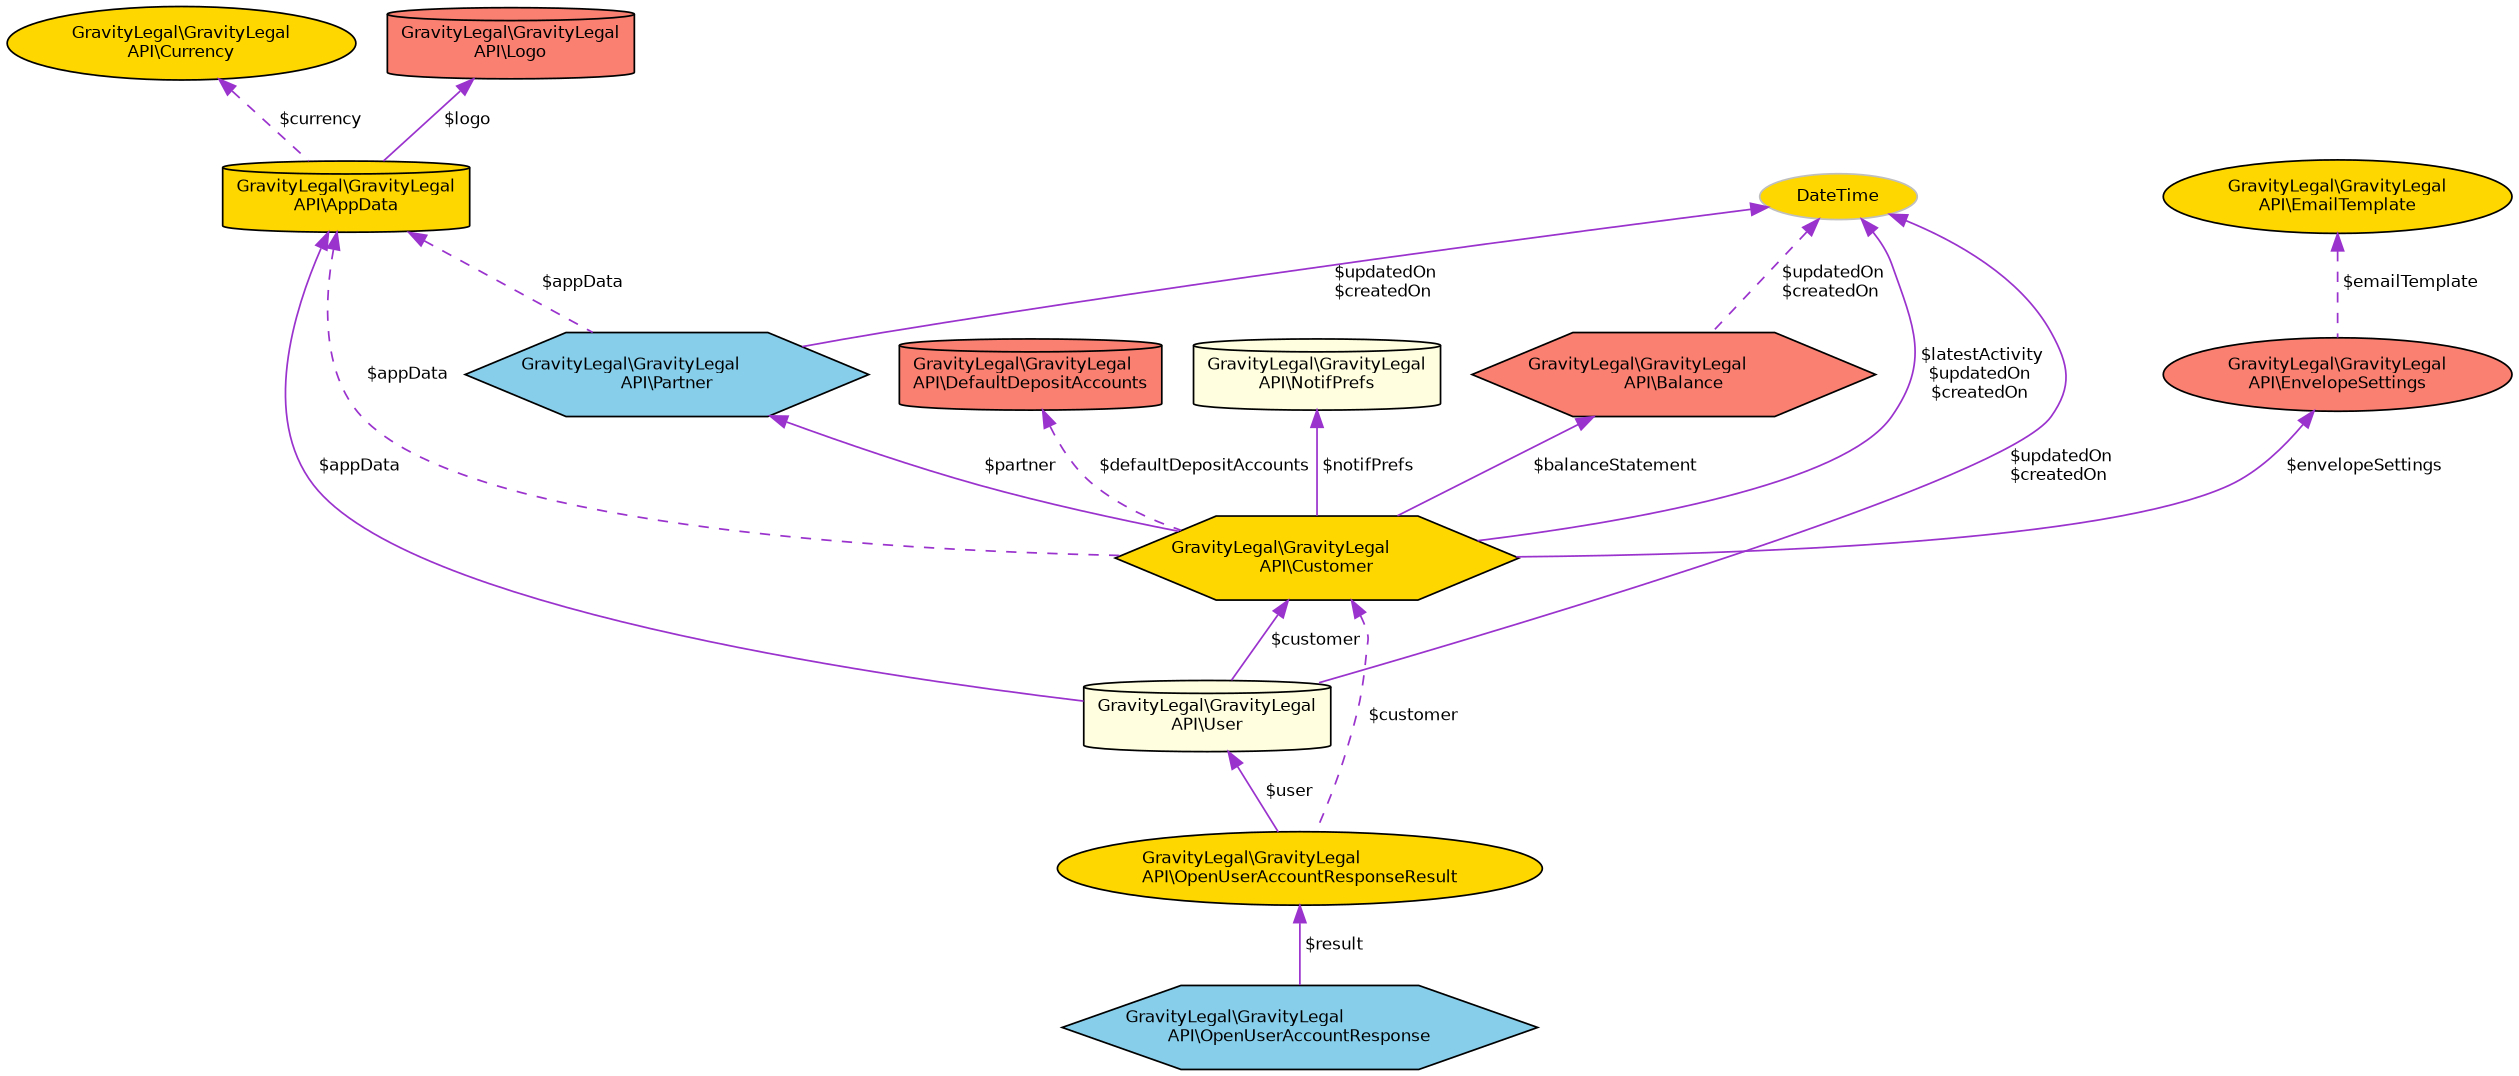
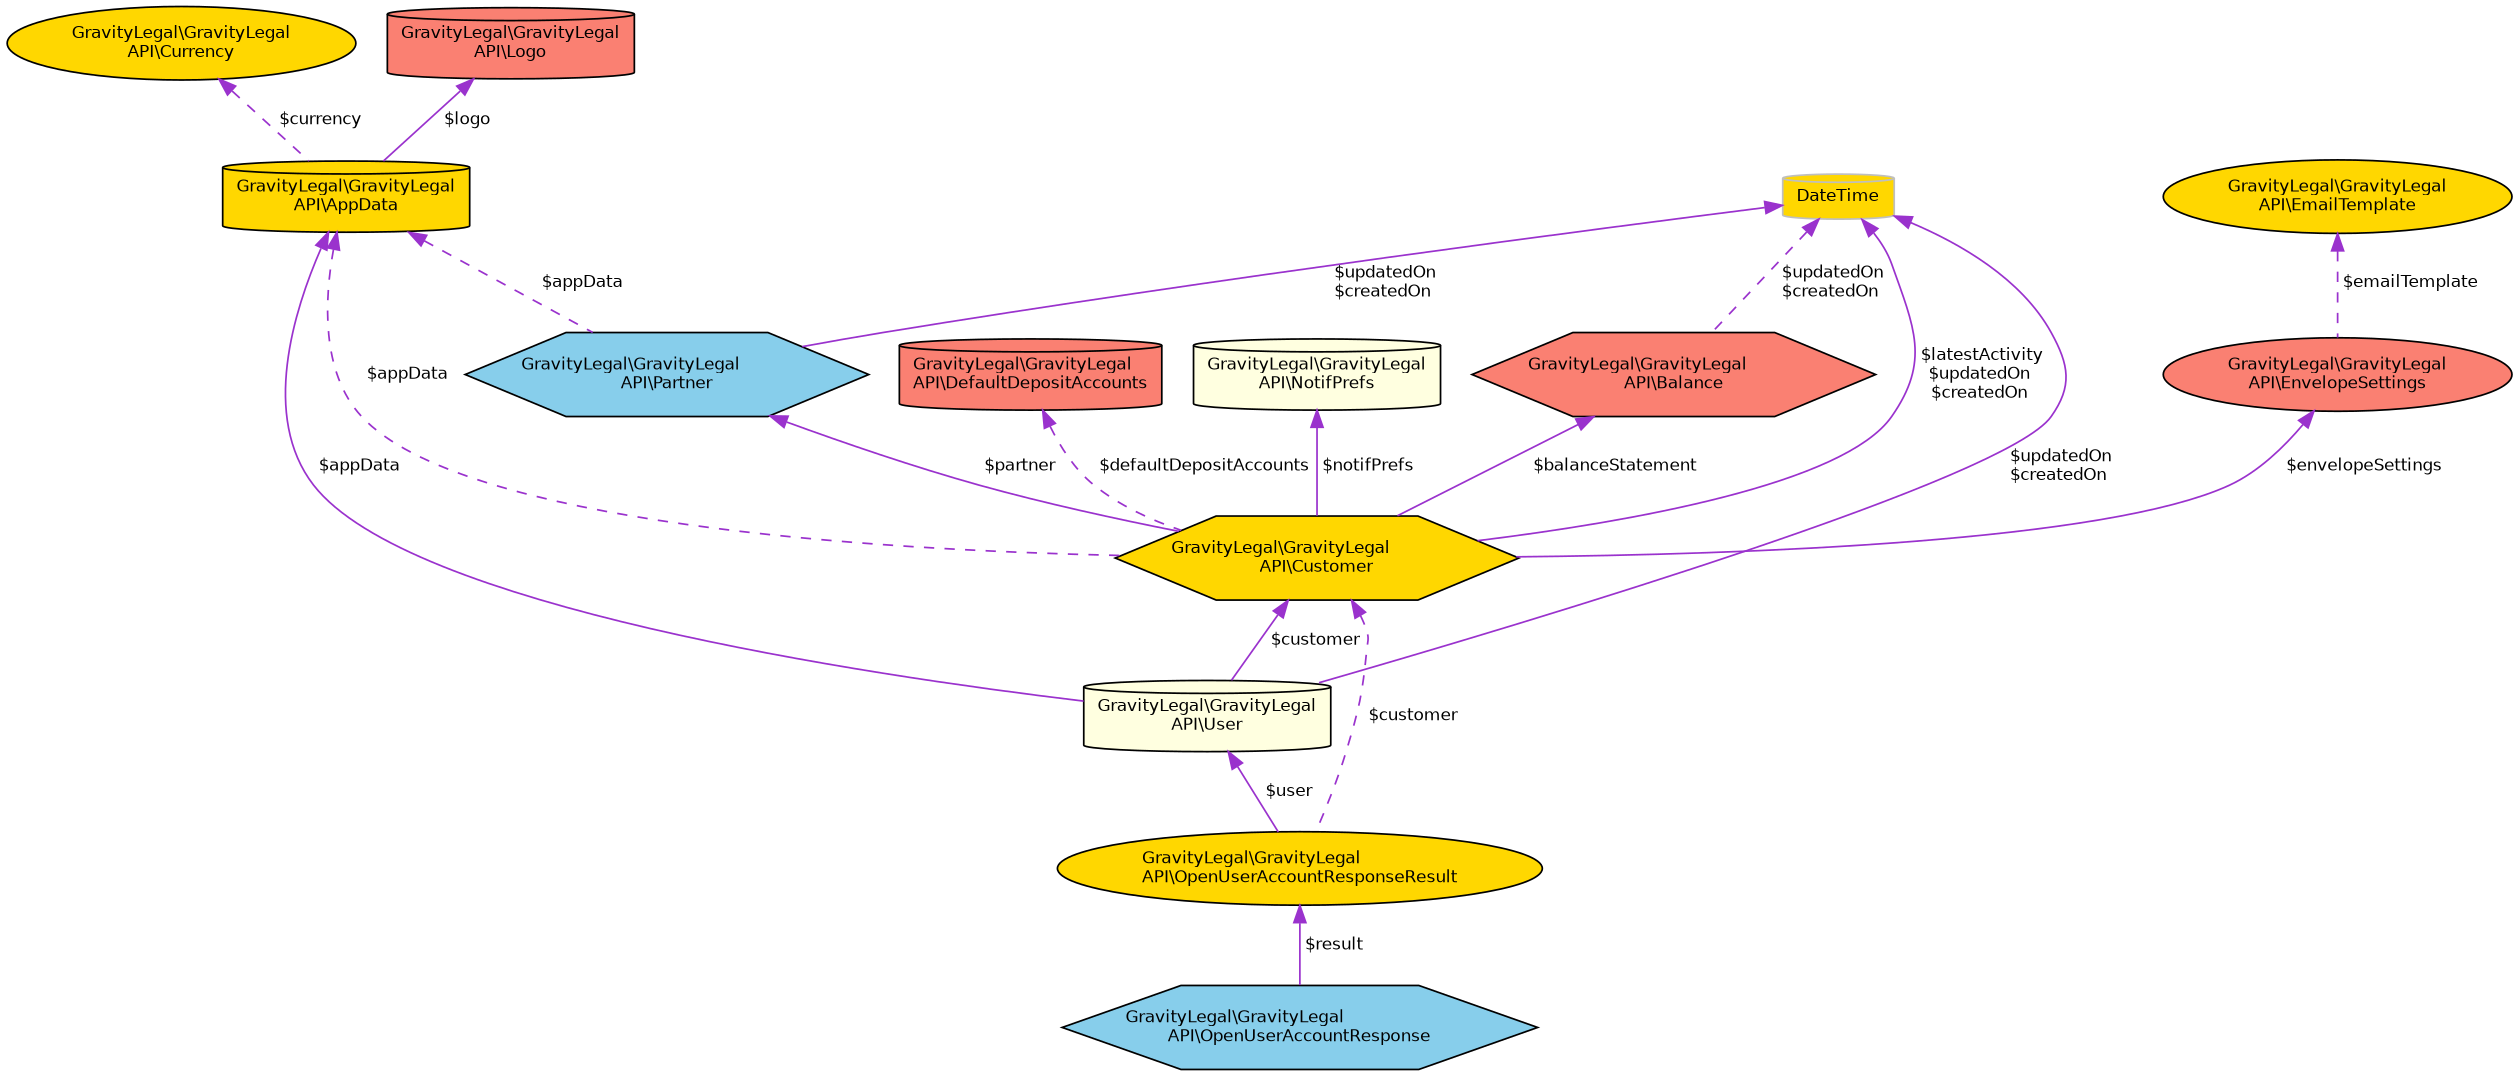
node "DateTime": shape ellipse -> cylinder
